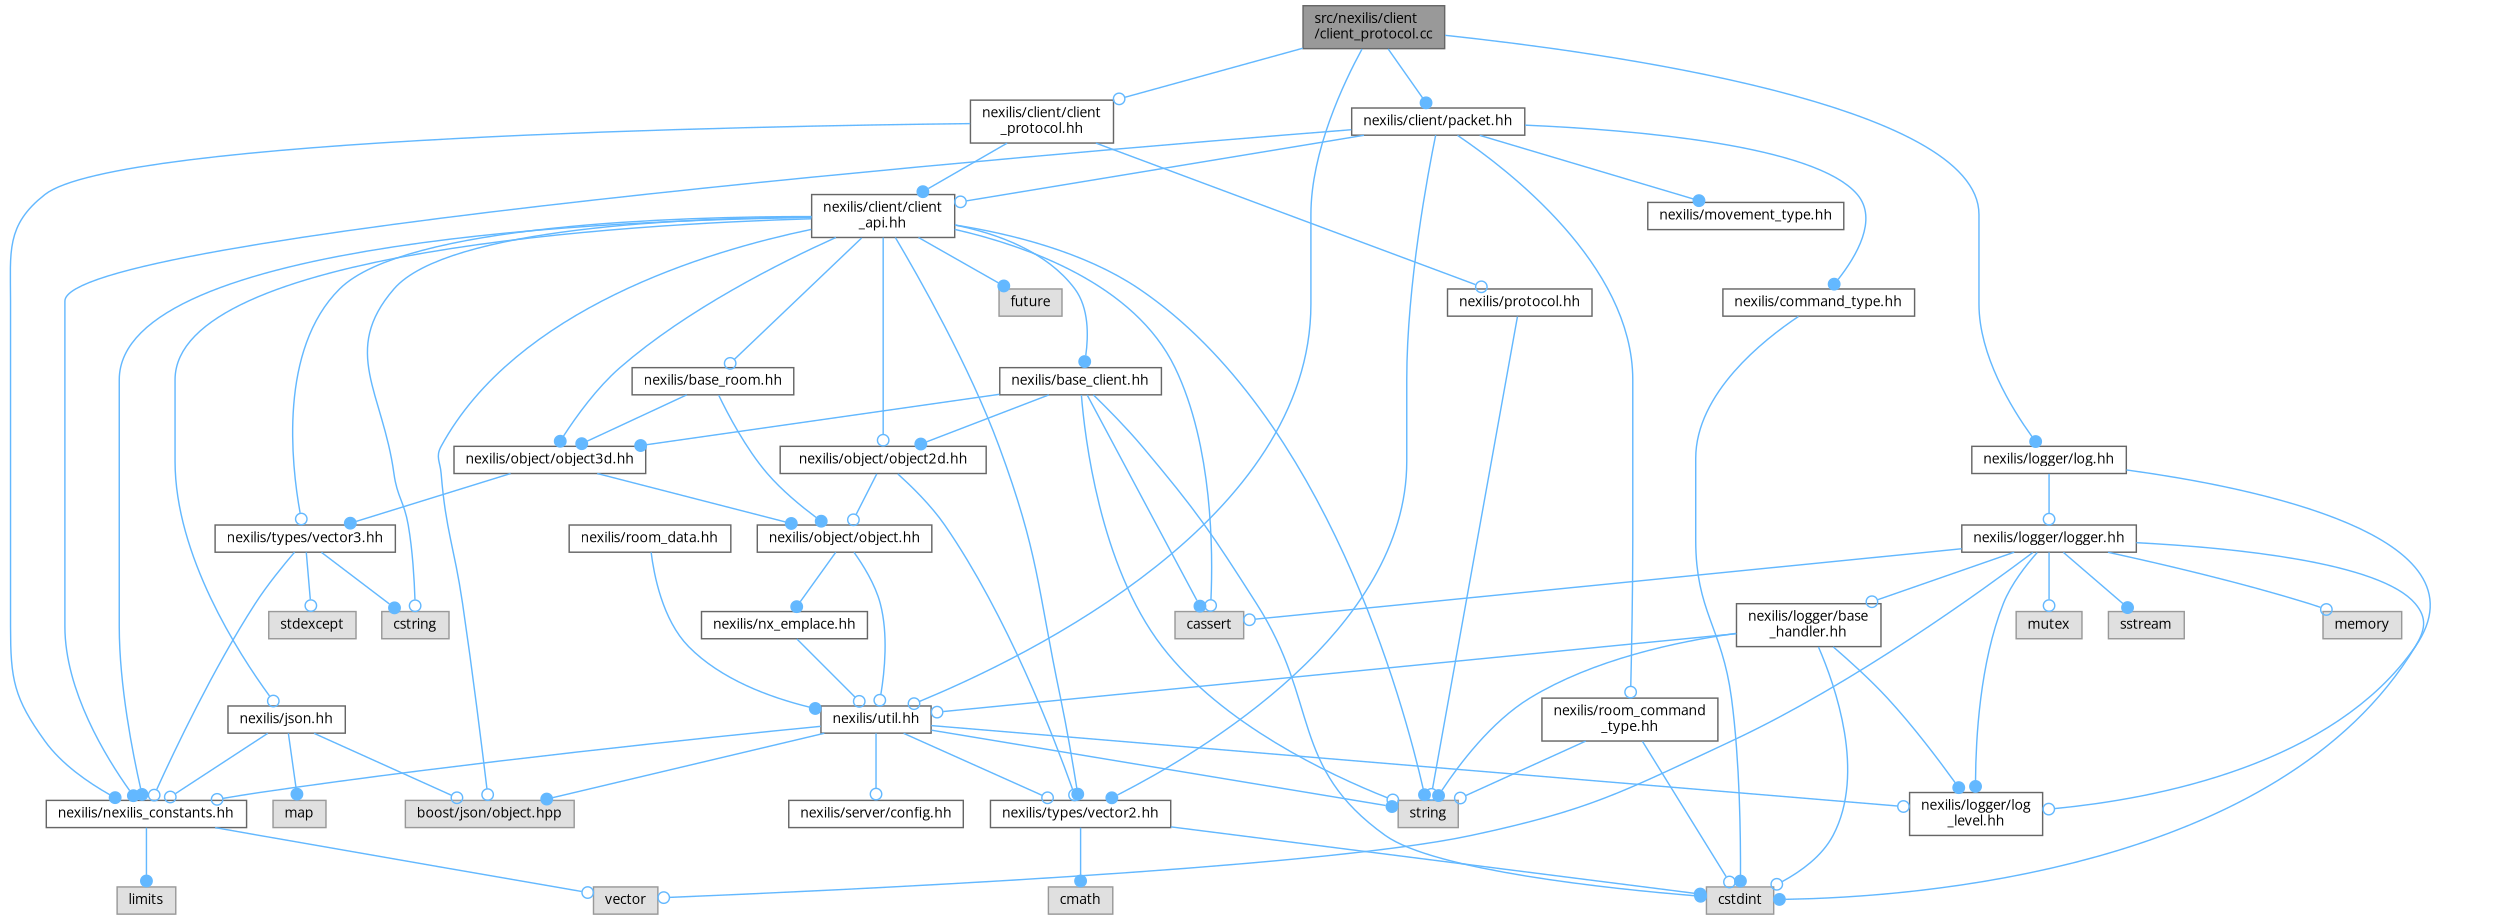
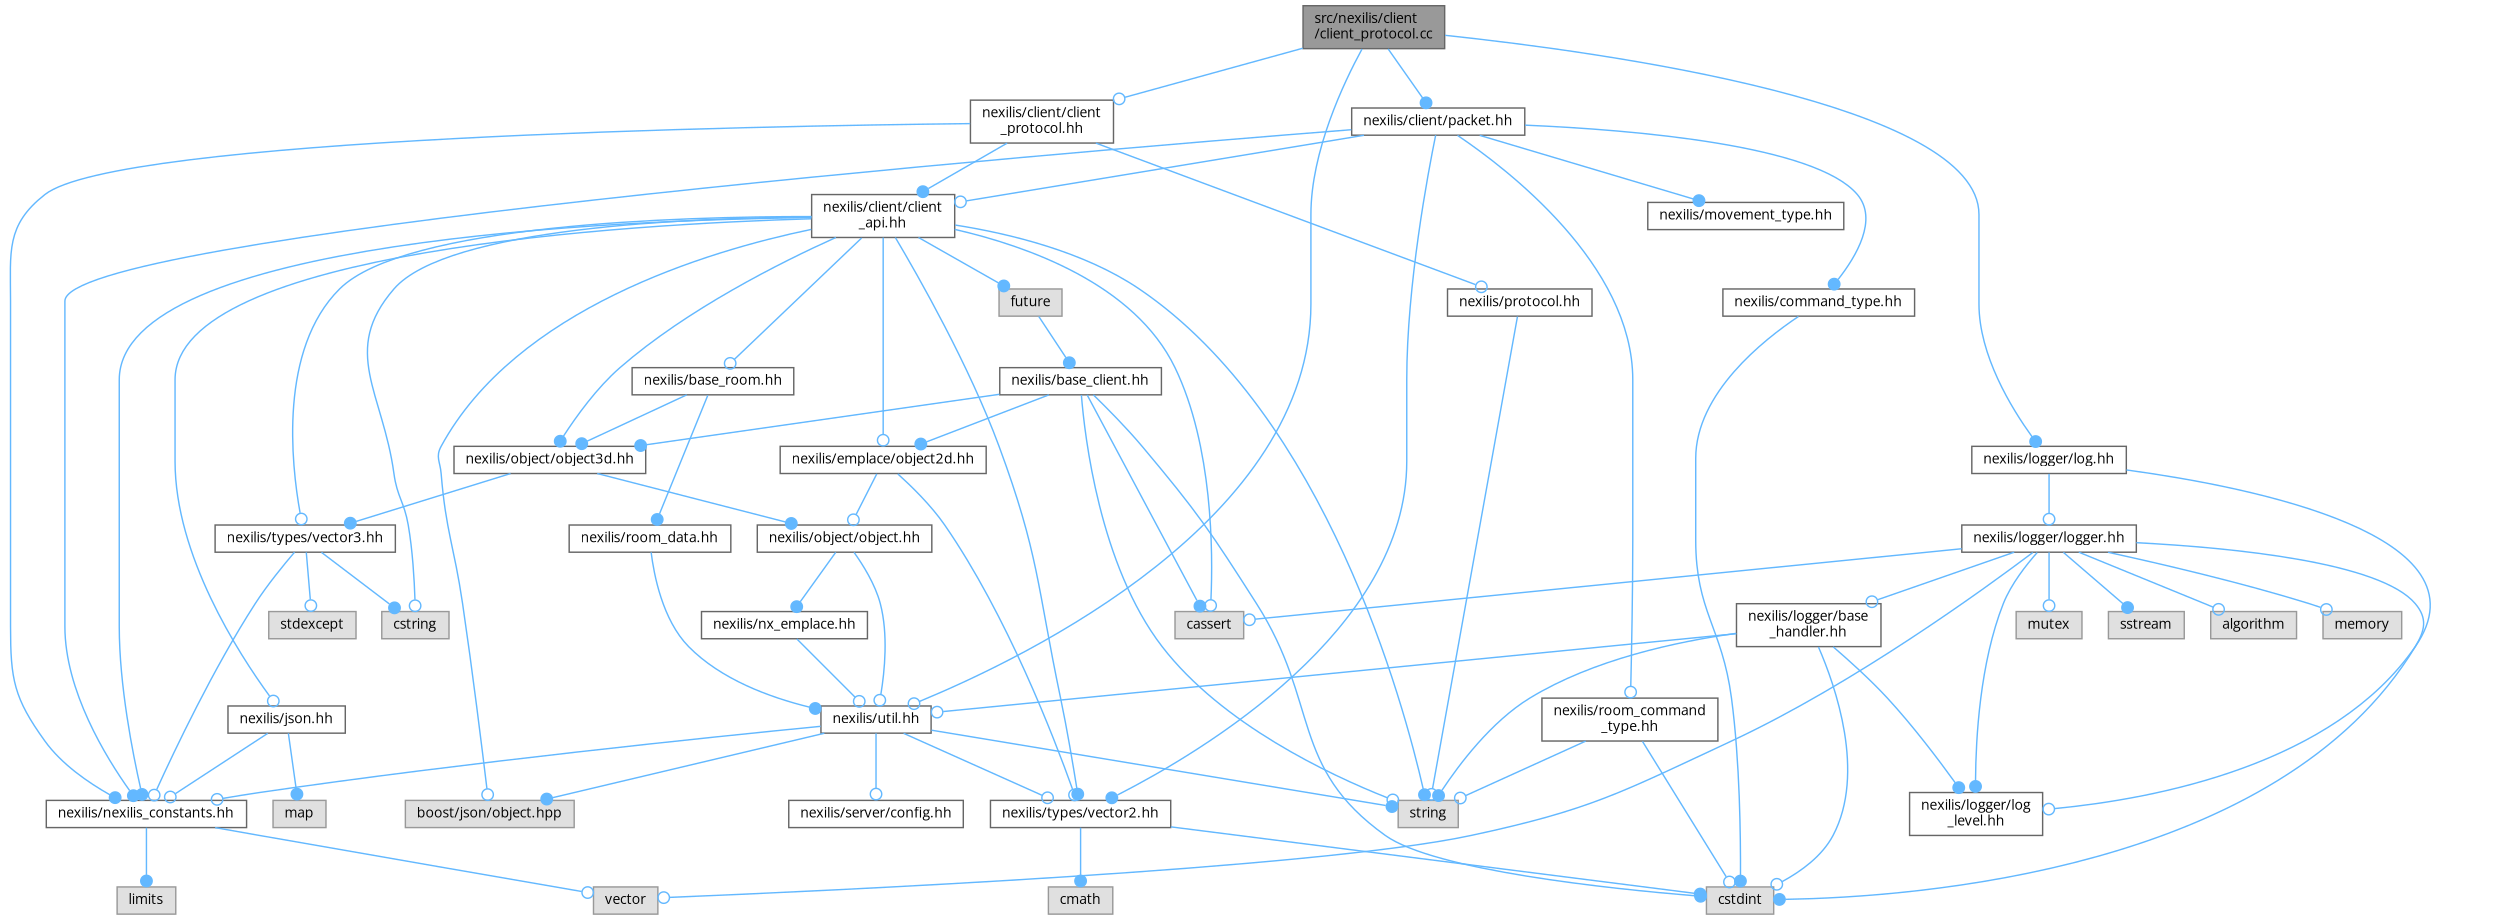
edge "nexilis/client/client _api.hh" -> "nexilis/base_client.hh": now "future" -> "nexilis/base_client.hh"
node "nexilis/object/object2d.hh": label "nexilis/object/object2d.hh" -> "nexilis/emplace/object2d.hh"
edge "nexilis/base_room.hh" -> "nexilis/object/object.hh": now "nexilis/base_room.hh" -> "nexilis/room_data.hh"
node "algorithm": added
edge "nexilis/json.hh" -> "boost/json/object.hpp": removed
edge "nexilis/util.hh" -> "nexilis/logger/log _level.hh": removed
